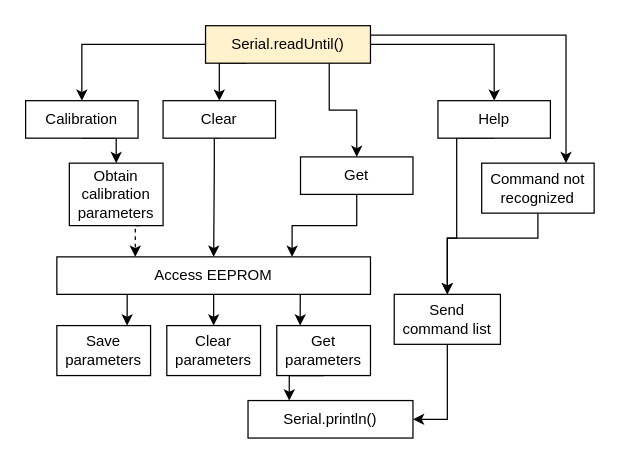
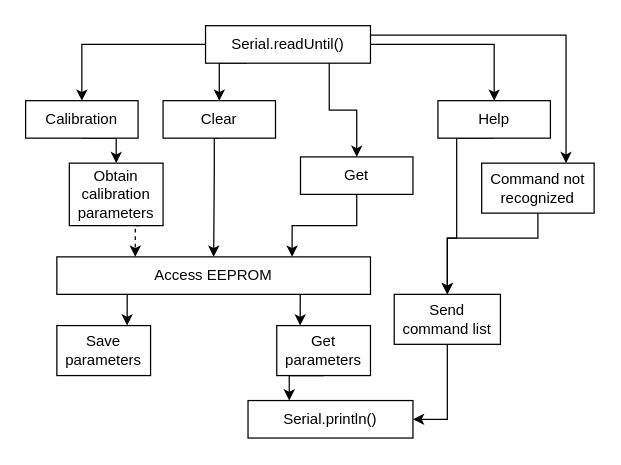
node "Serial.readUntil()": fillcolor #fff2cc -> #ffffff
edge "Access EEPROM" -> "Clear parameters": removed
node "Clear parameters": removed
